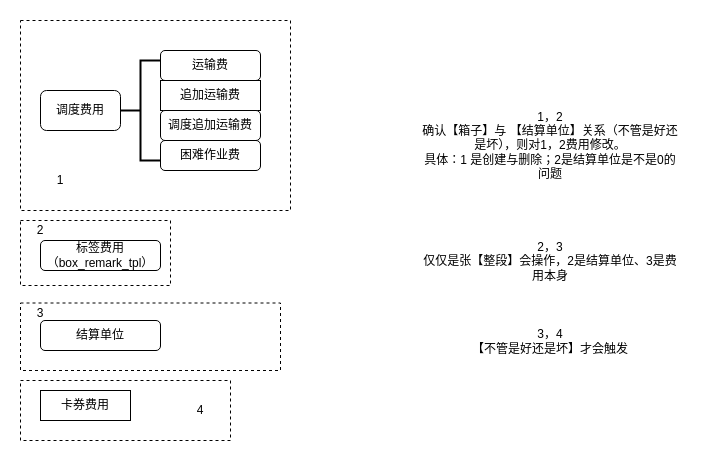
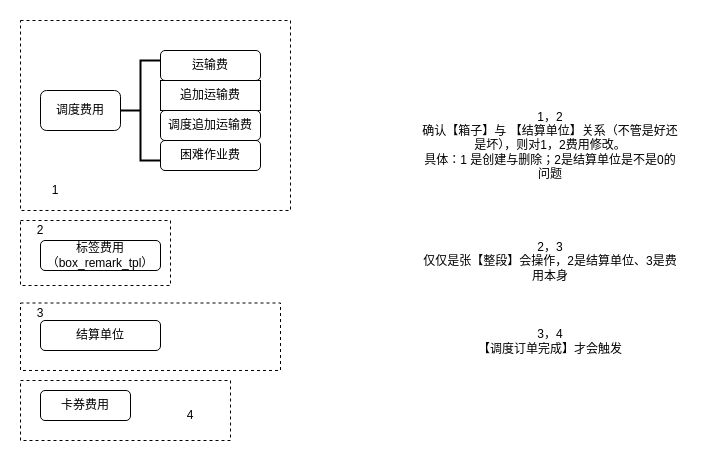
node "1": moved (61, 181) -> (56, 191)
node "3，4 【不管是好还是坏】才会触发": label "3，4 【不管是好还是坏】才会触发" -> "3，4 【调度订单完成】才会触发"
node "卡券费用": shape rectangle -> rounded rectangle
node "4": moved (201, 411) -> (191, 416)
